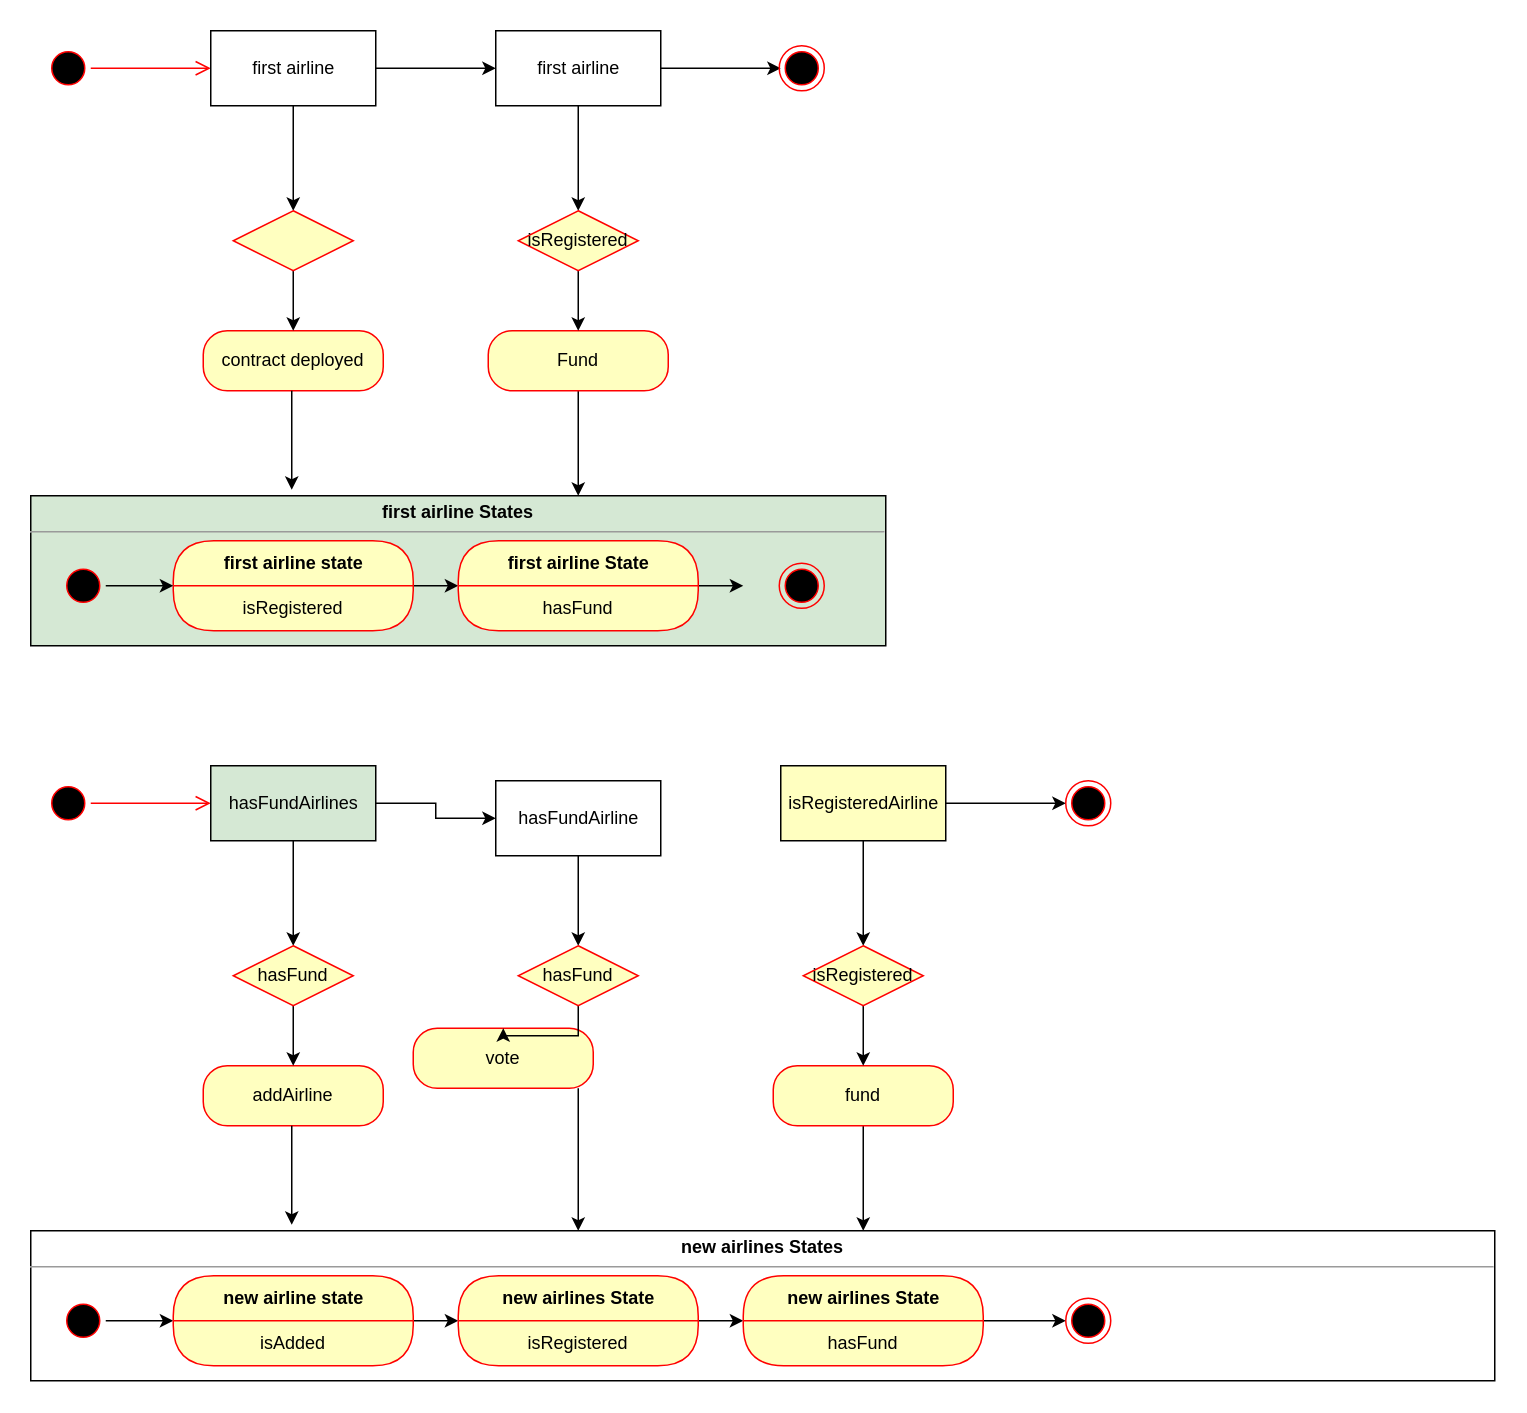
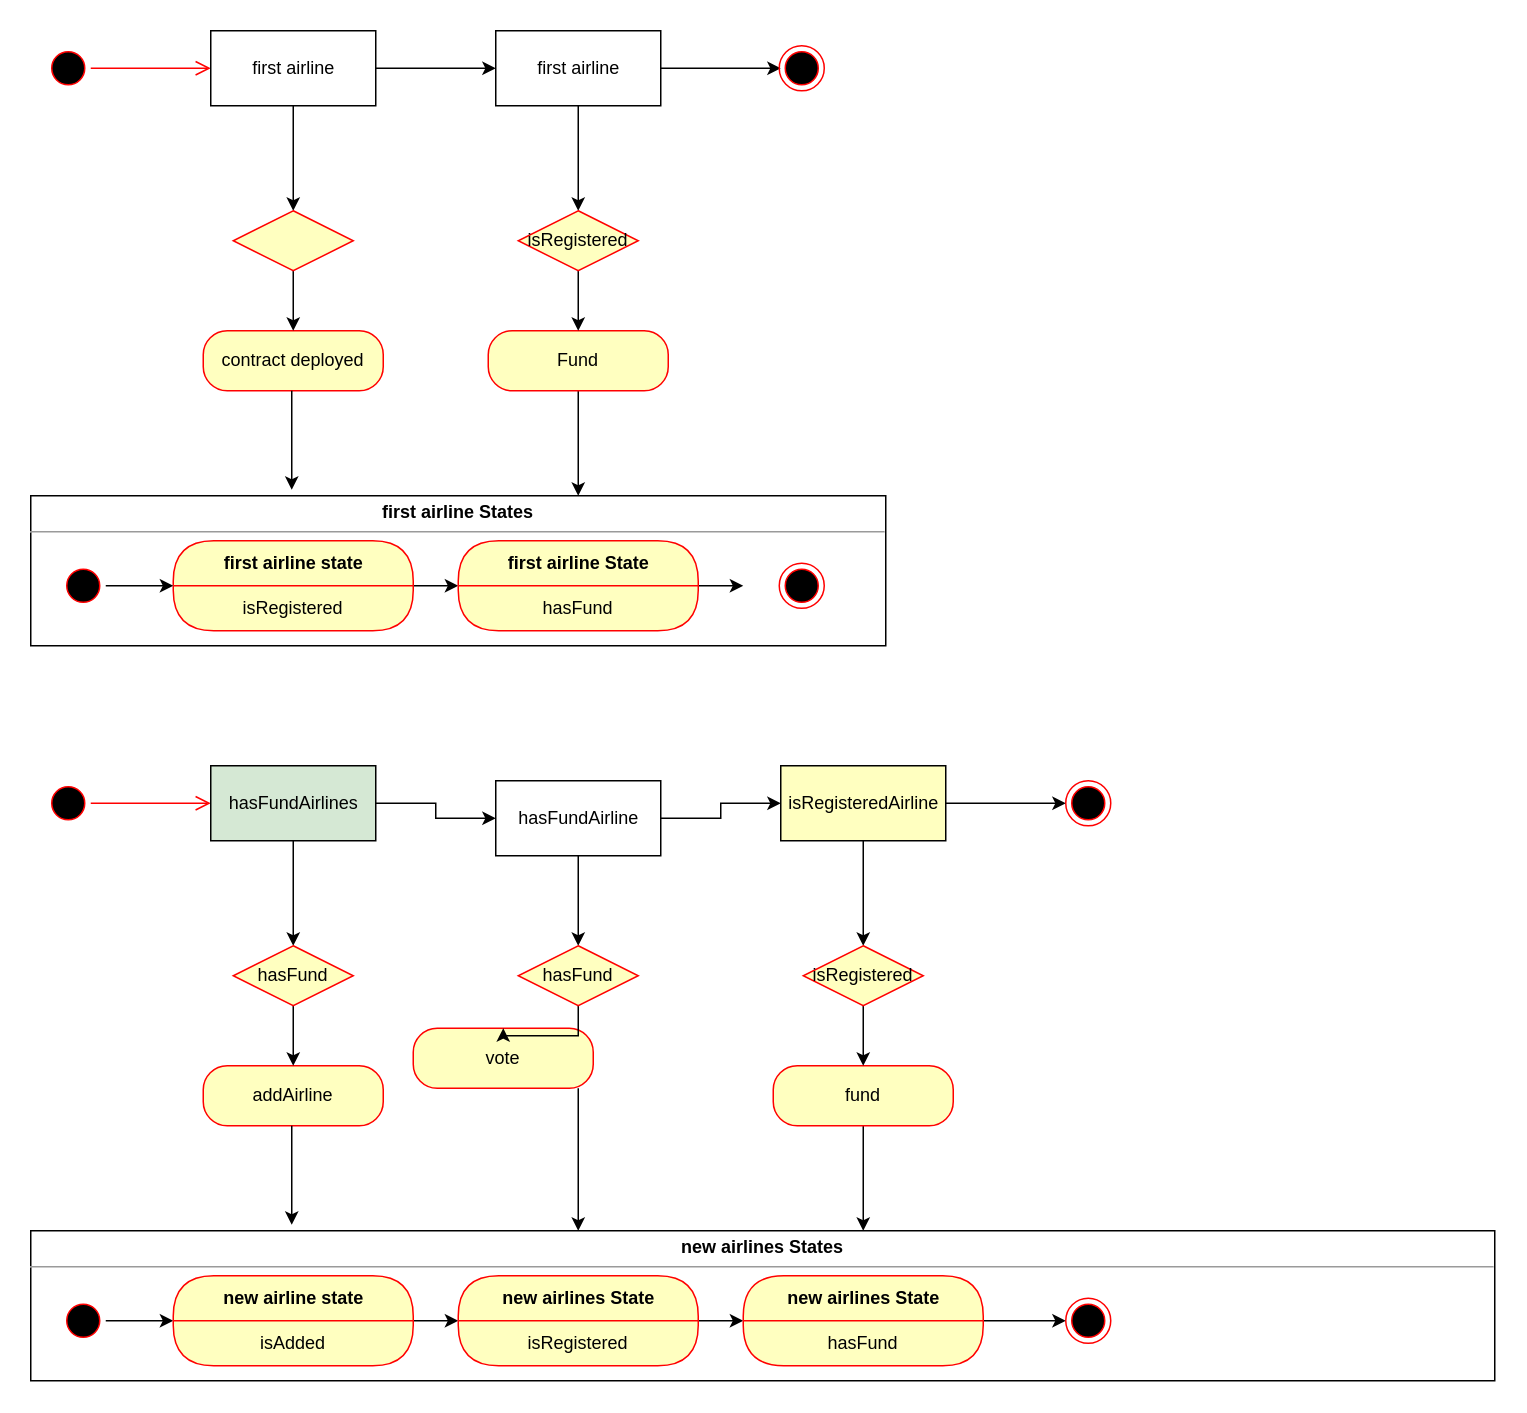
node "first airline States": fillcolor #d5e8d4 -> #ffffff
edge "hasFundAirline" -> "isRegisteredAirline": added
